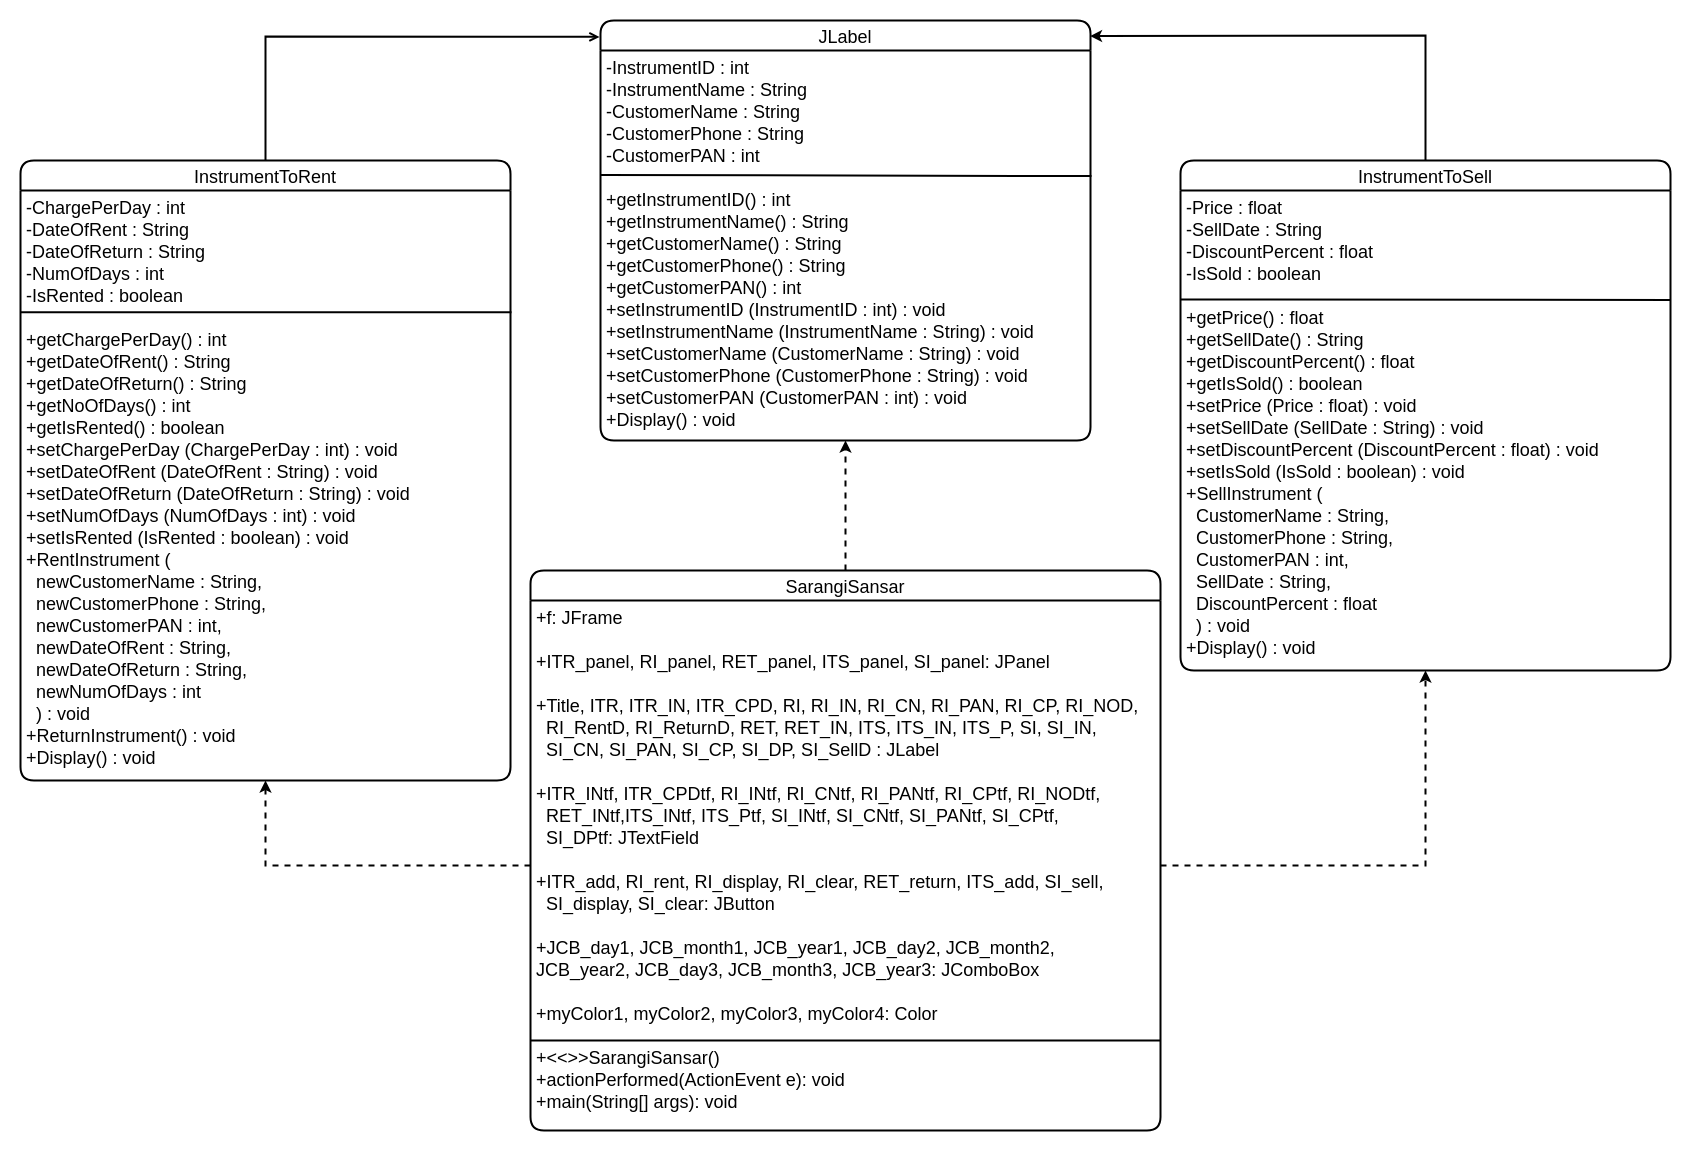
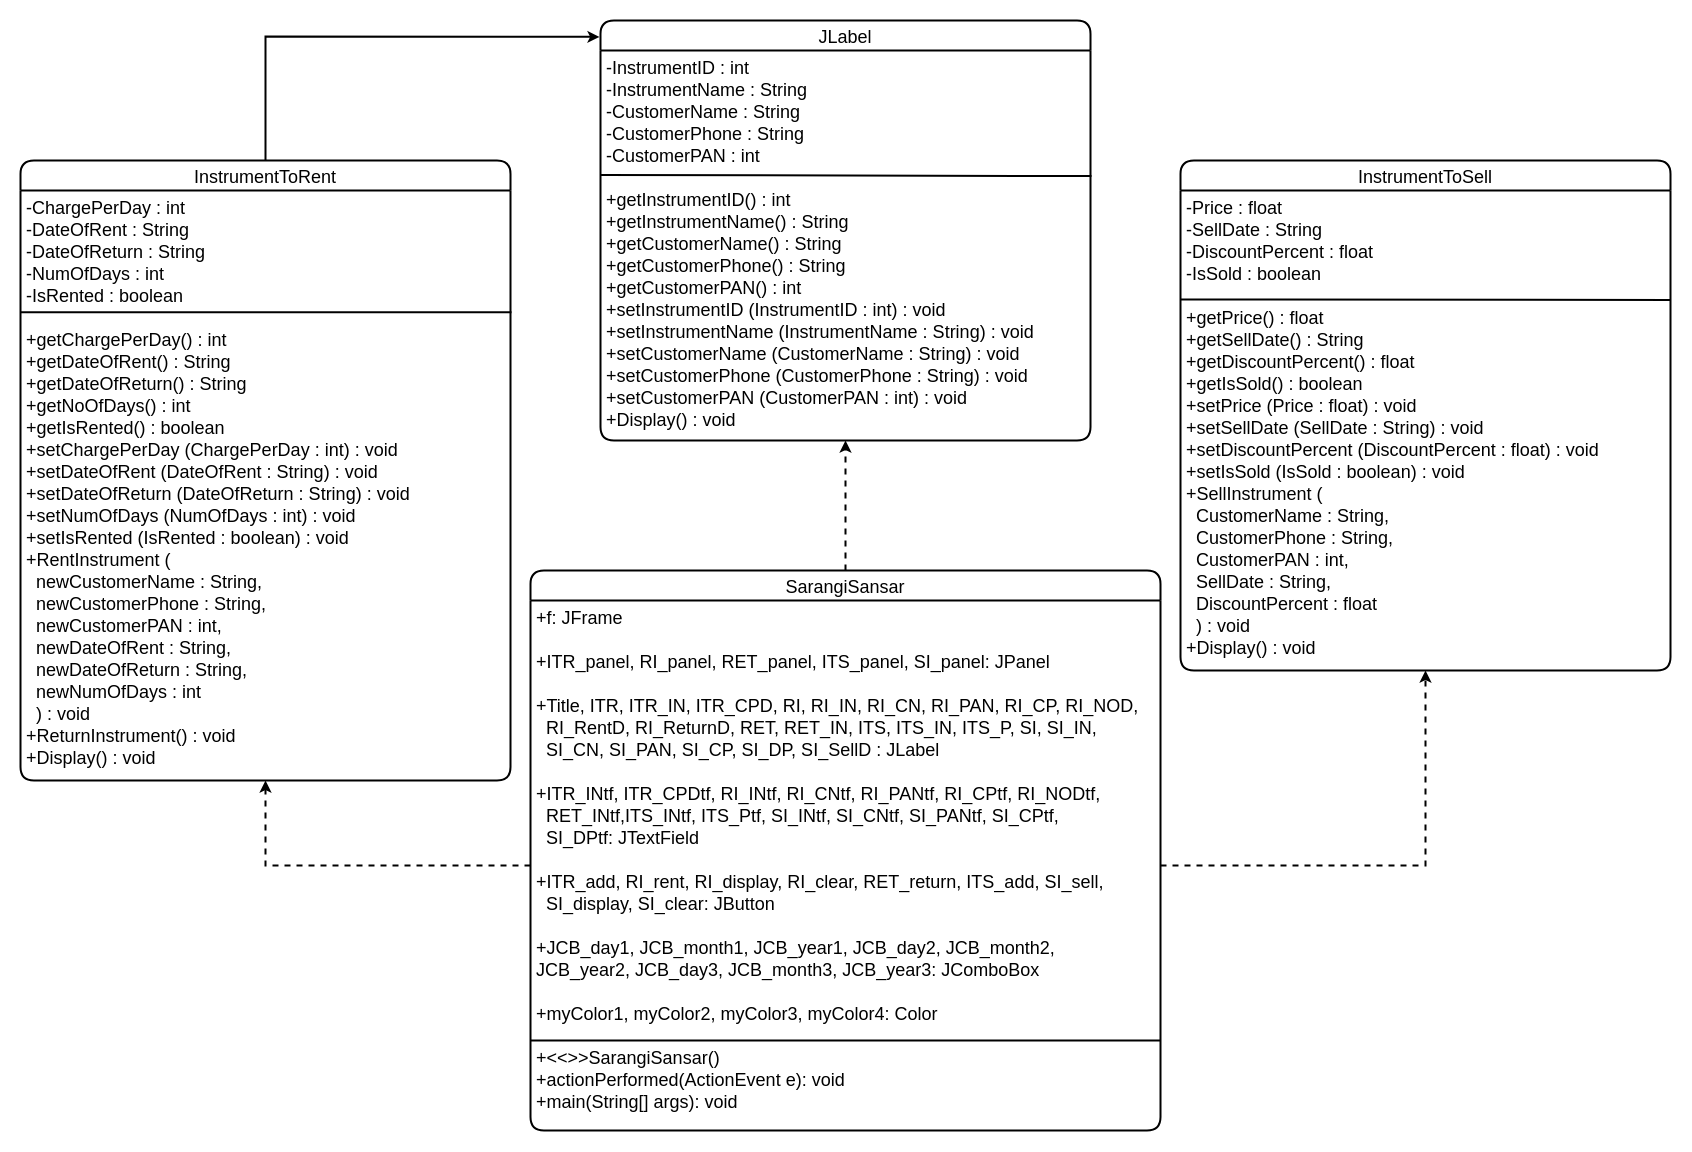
edge "InstrumentToSell" -> "JLabel": removed
edge "InstrumentToRent" -> "JLabel": arrowhead open -> classic
